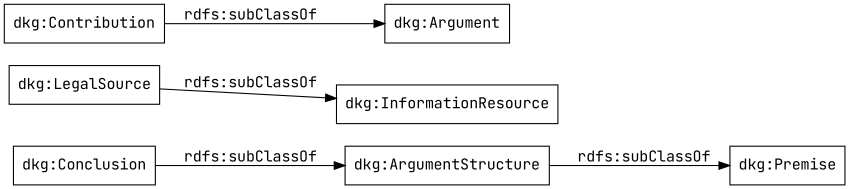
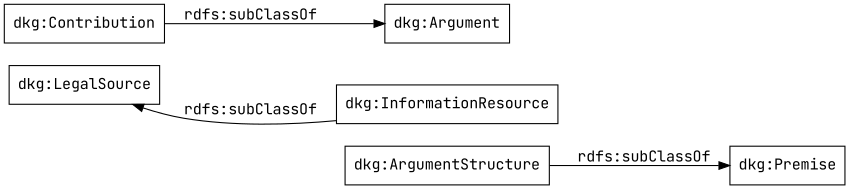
edge "dkg:LegalSource" -> "dkg:InformationResource": reversed
node "dkg:Conclusion": removed
